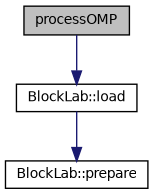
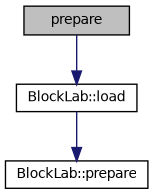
node "processOMP": label "processOMP" -> "prepare"
